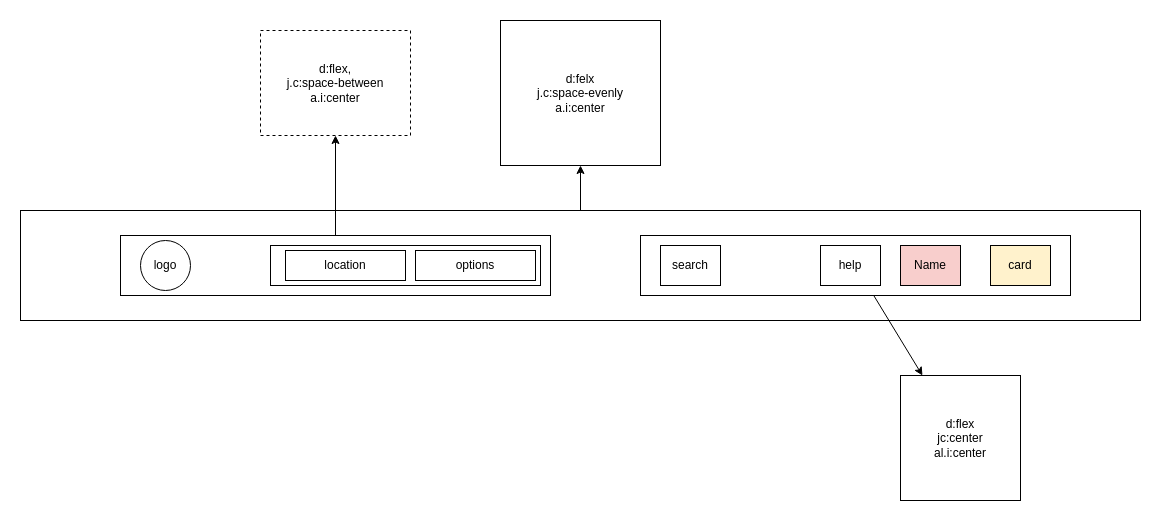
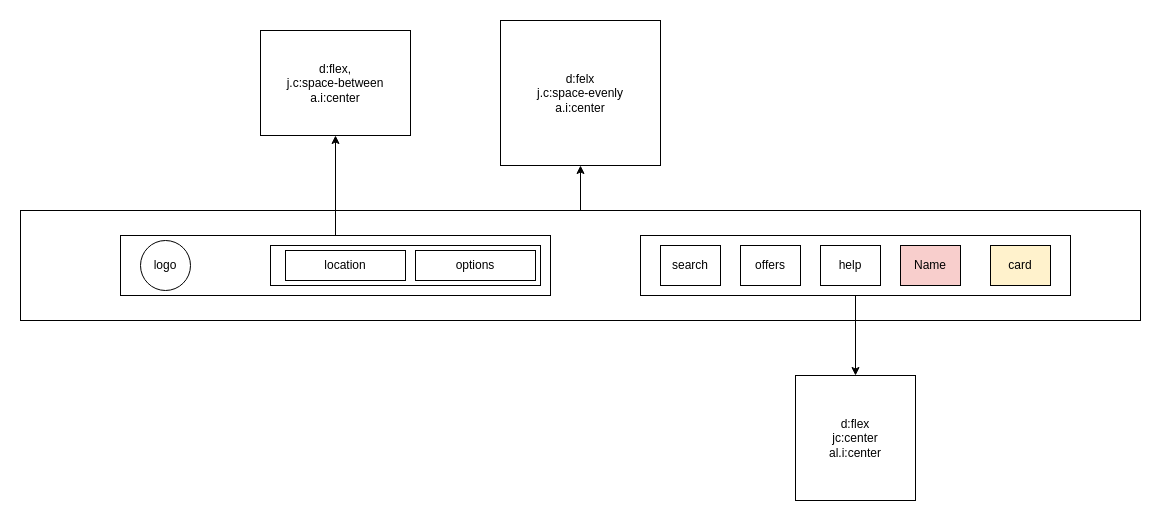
node "d:flex, j.c:space-between a.i:center": style dashed -> solid
node "offers": added
node "d:flex jc:center al.i:center": moved (961, 438) -> (856, 438)
